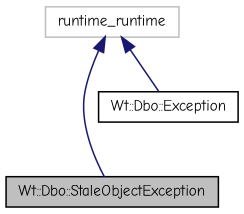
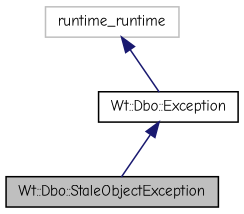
edge "Wt::Dbo::StaleObjectException" -> "runtime_runtime": now "Wt::Dbo::StaleObjectException" -> "Wt::Dbo::Exception"
